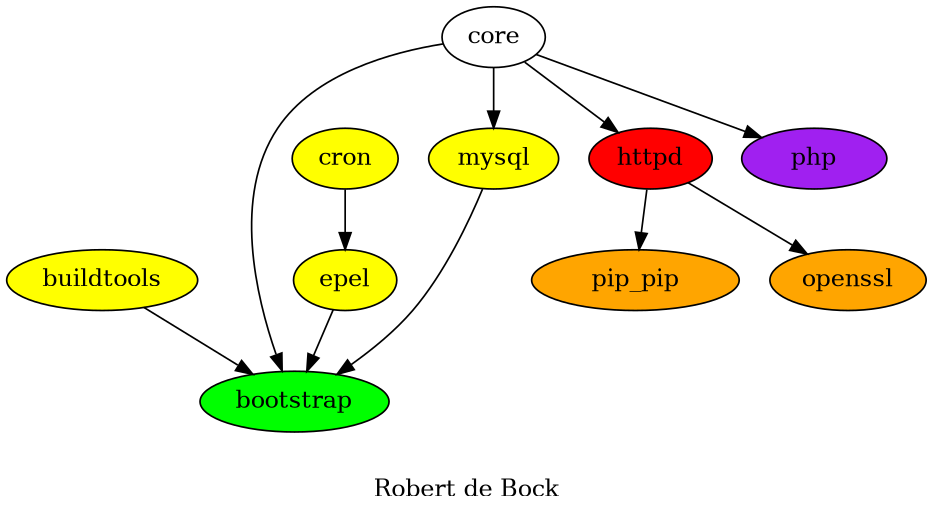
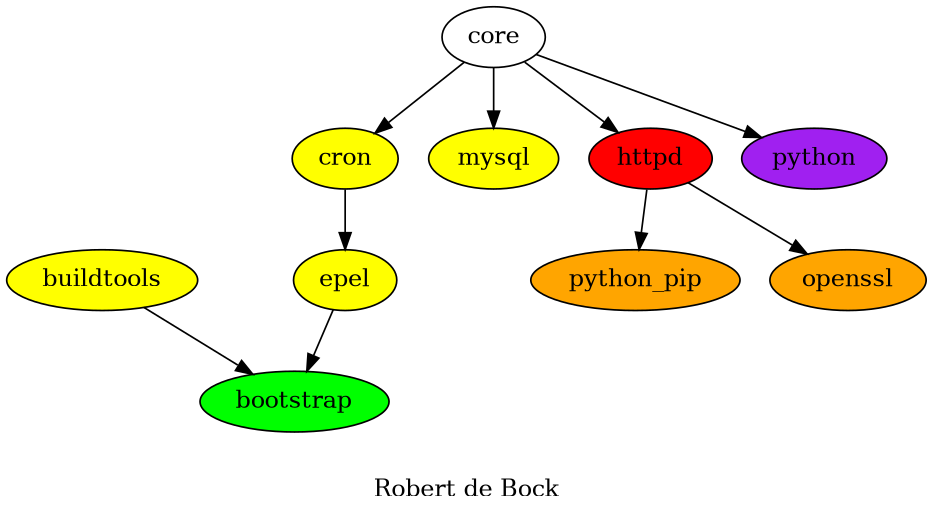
edge "core" -> "bootstrap": now "core" -> "cron"
node "php": label "php" -> "python"
node "pip_pip": label "pip_pip" -> "python_pip"
edge "mysql" -> "bootstrap": removed
